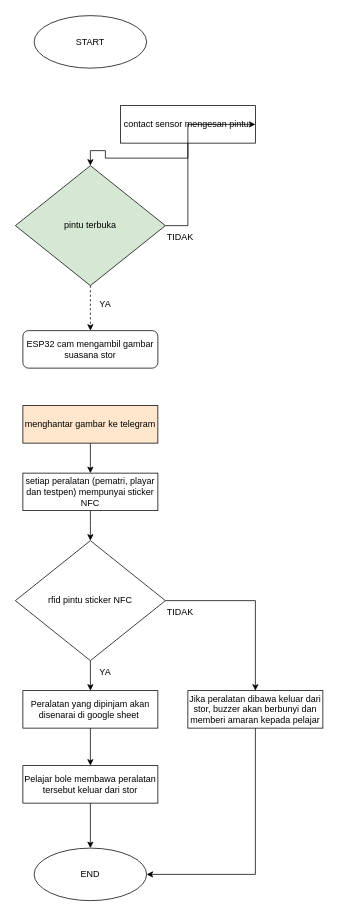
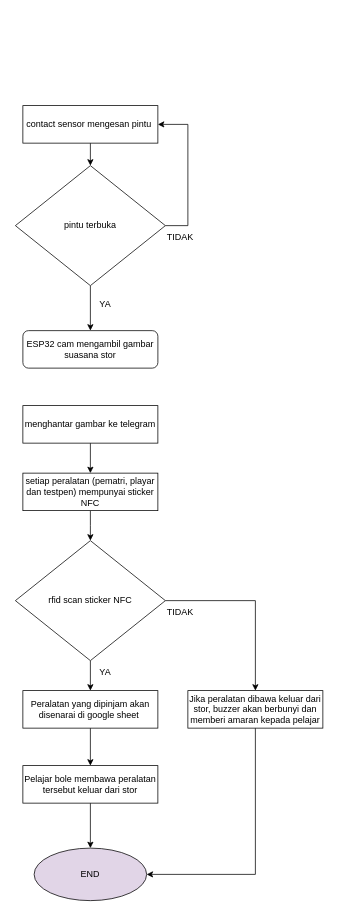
node "START": removed
node "contact sensor mengesan pintu": moved (188, 124) -> (90, 124)
node "pintu terbuka": fillcolor #d5e8d4 -> #ffffff
edge "pintu terbuka" -> "ESP32 cam mengambil gambar suasana stor": style dashed -> solid
node "menghantar gambar ke telegram": fillcolor #ffe6cc -> #ffffff
node "rfid pintu sticker NFC": label "rfid pintu sticker NFC" -> "rfid scan sticker NFC"
node "END": fillcolor #ffffff -> #e1d5e7
